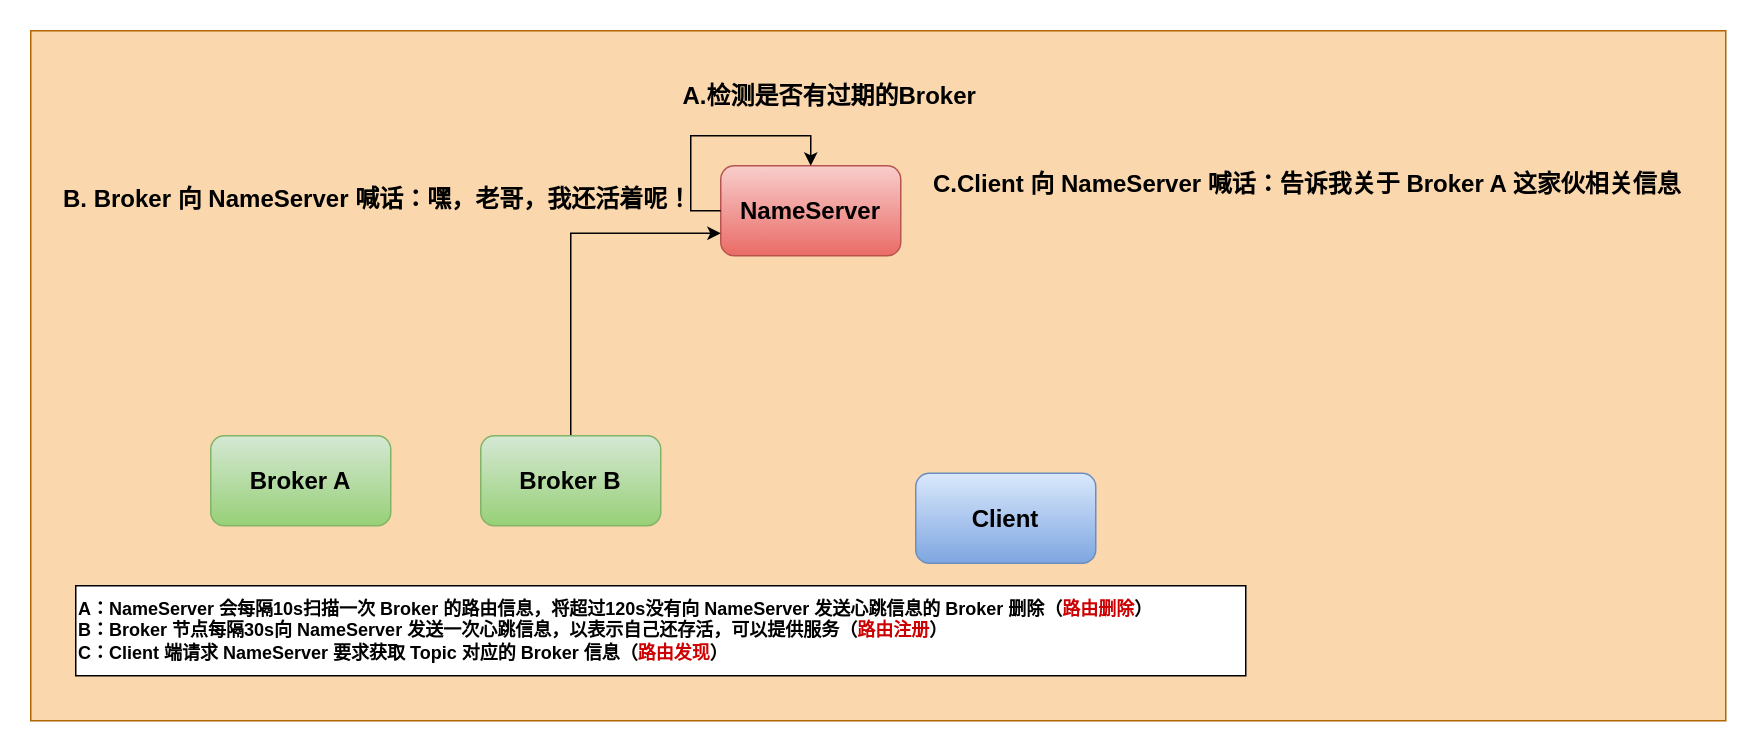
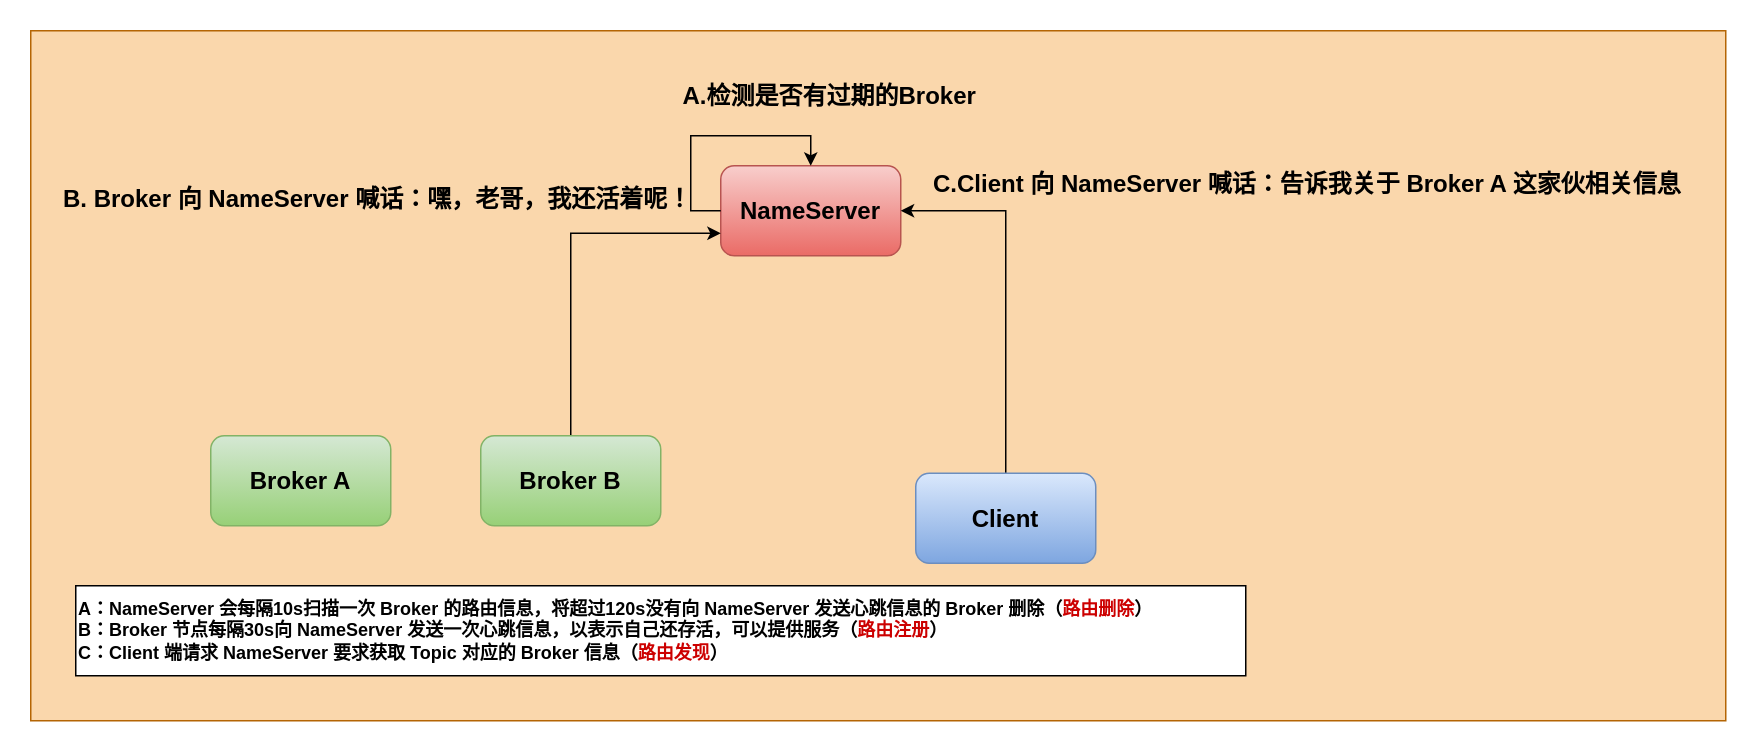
edge "Client" -> "NameServer": added
